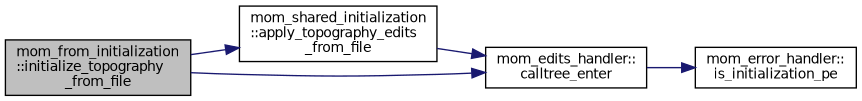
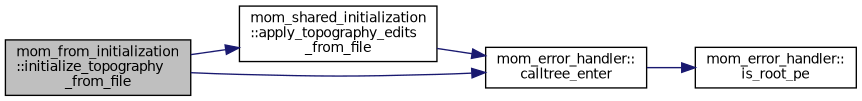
node "mom_edits_handler:: calltree_enter": label "mom_edits_handler:: calltree_enter" -> "mom_error_handler:: calltree_enter"
node "mom_error_handler:: is_initialization_pe": label "mom_error_handler:: is_initialization_pe" -> "mom_error_handler:: is_root_pe"
